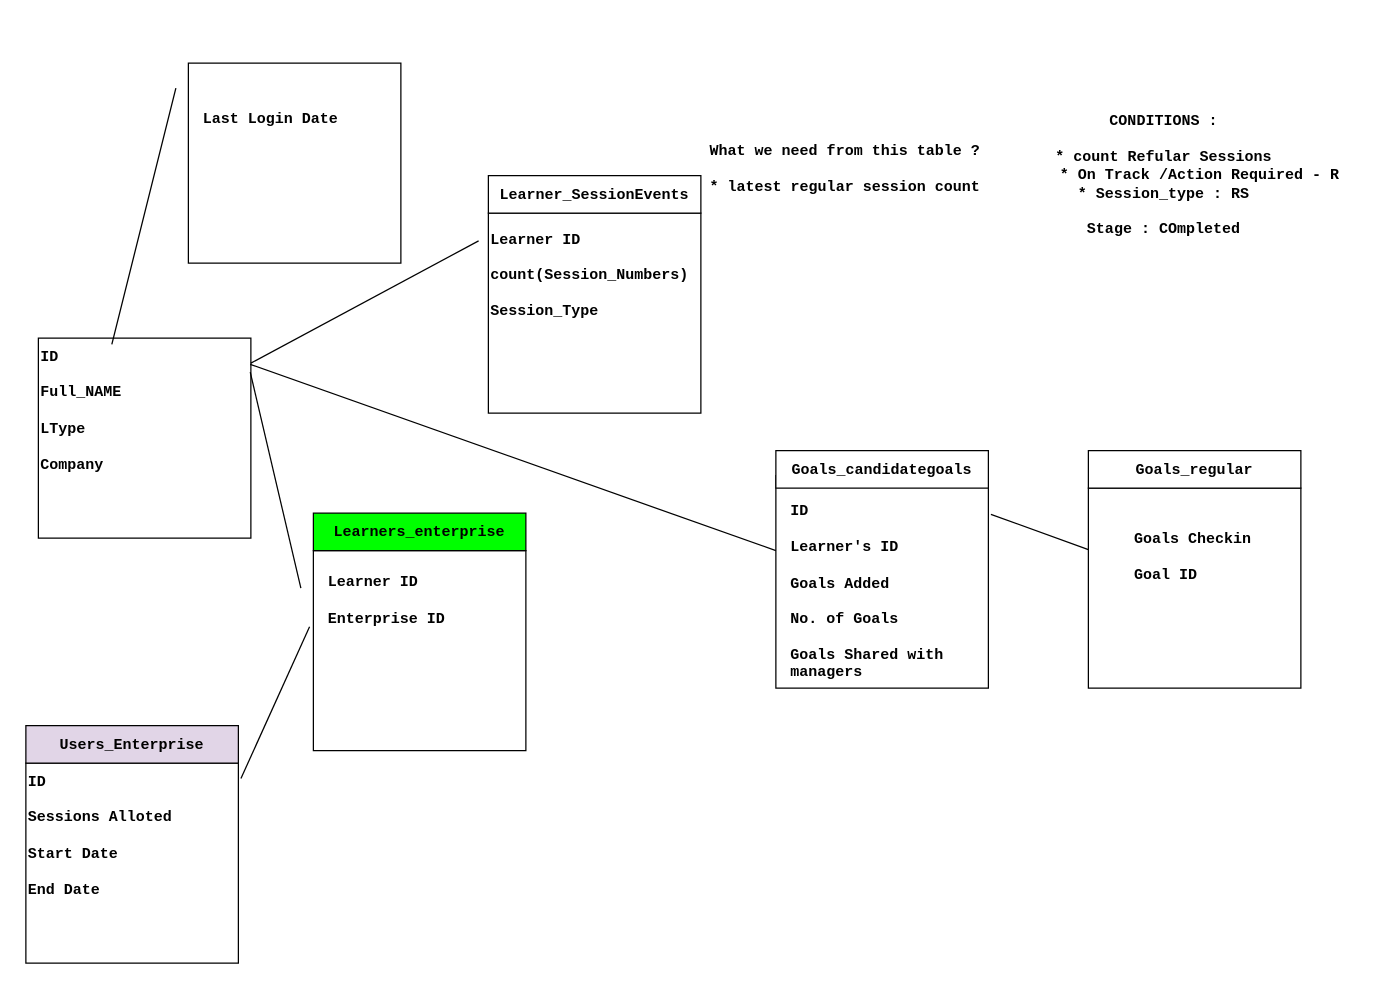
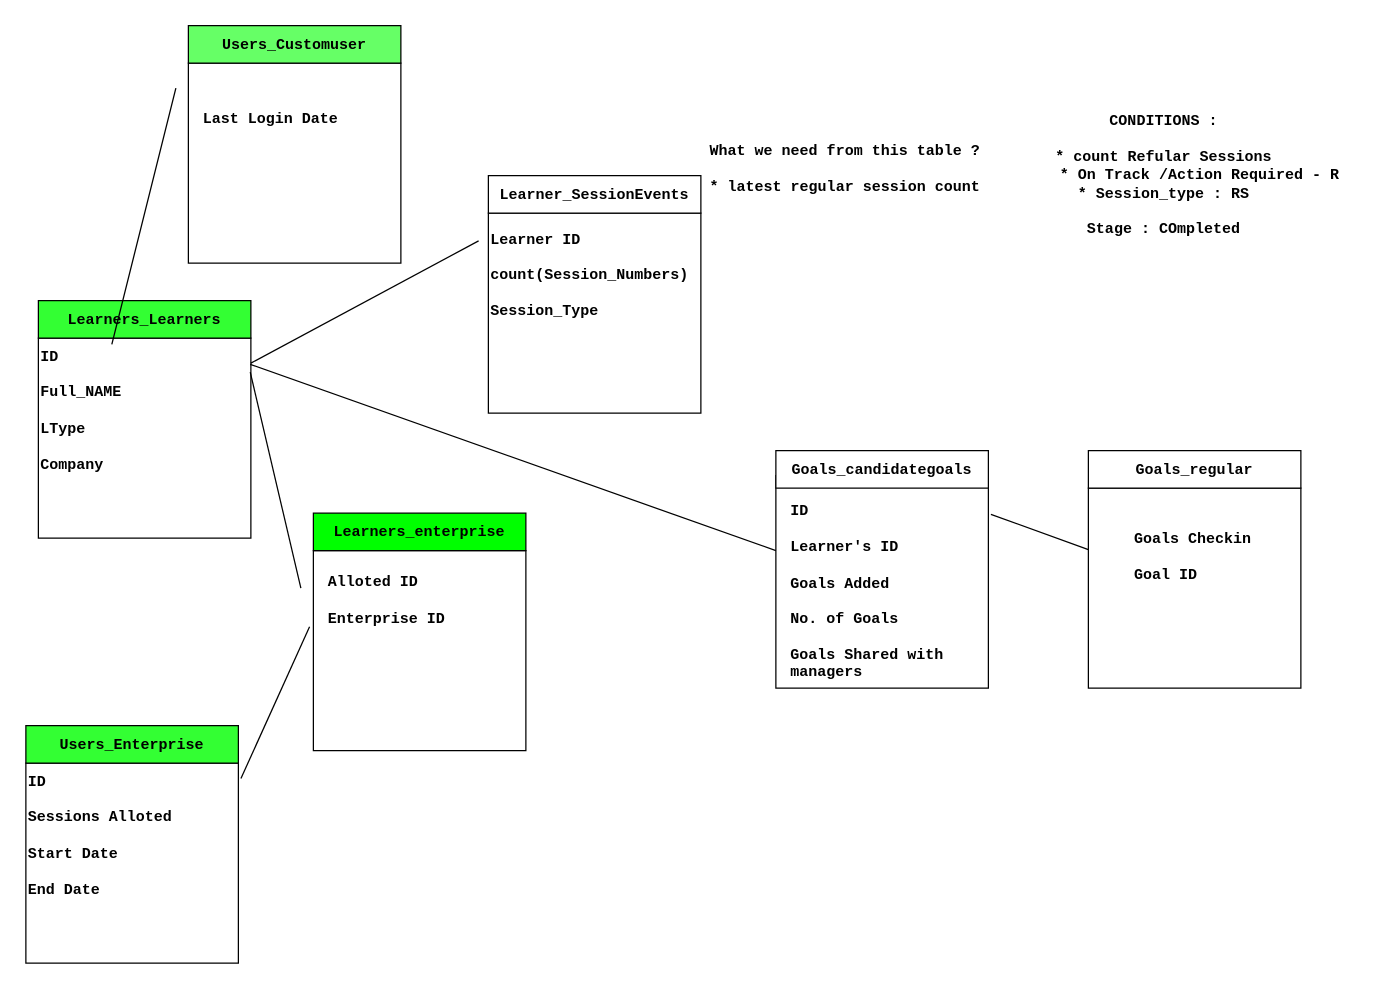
node "Users_Customuser": added
node "Learners_Learners": added
node "Learner ID Enterprise ID": label "Learner ID Enterprise ID" -> "Alloted ID Enterprise ID"
node "Users_Enterprise": fillcolor #e1d5e7 -> #33ff33
